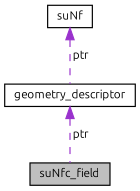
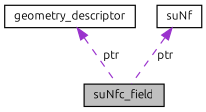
edge "geometry_descriptor" -> "suNf": now "suNfc_field" -> "suNf"
